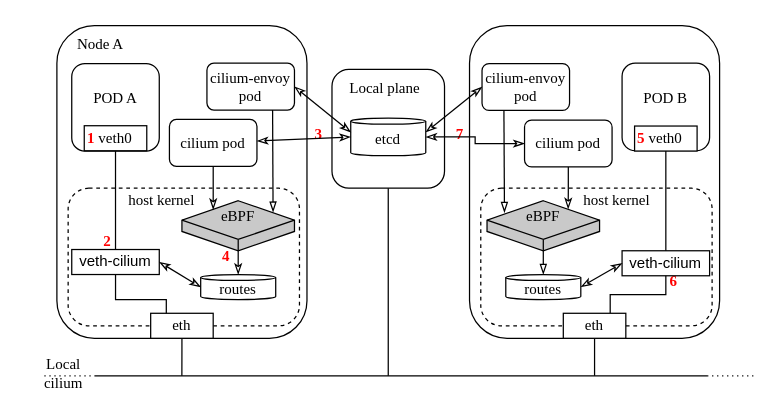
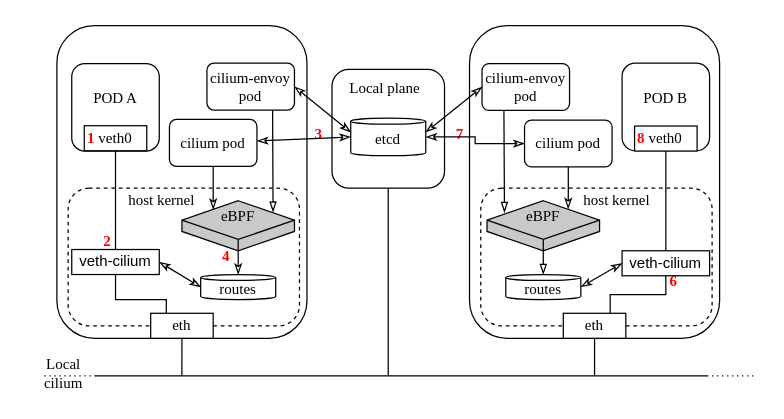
node "Node A": removed
node "5": label "5" -> "8"
